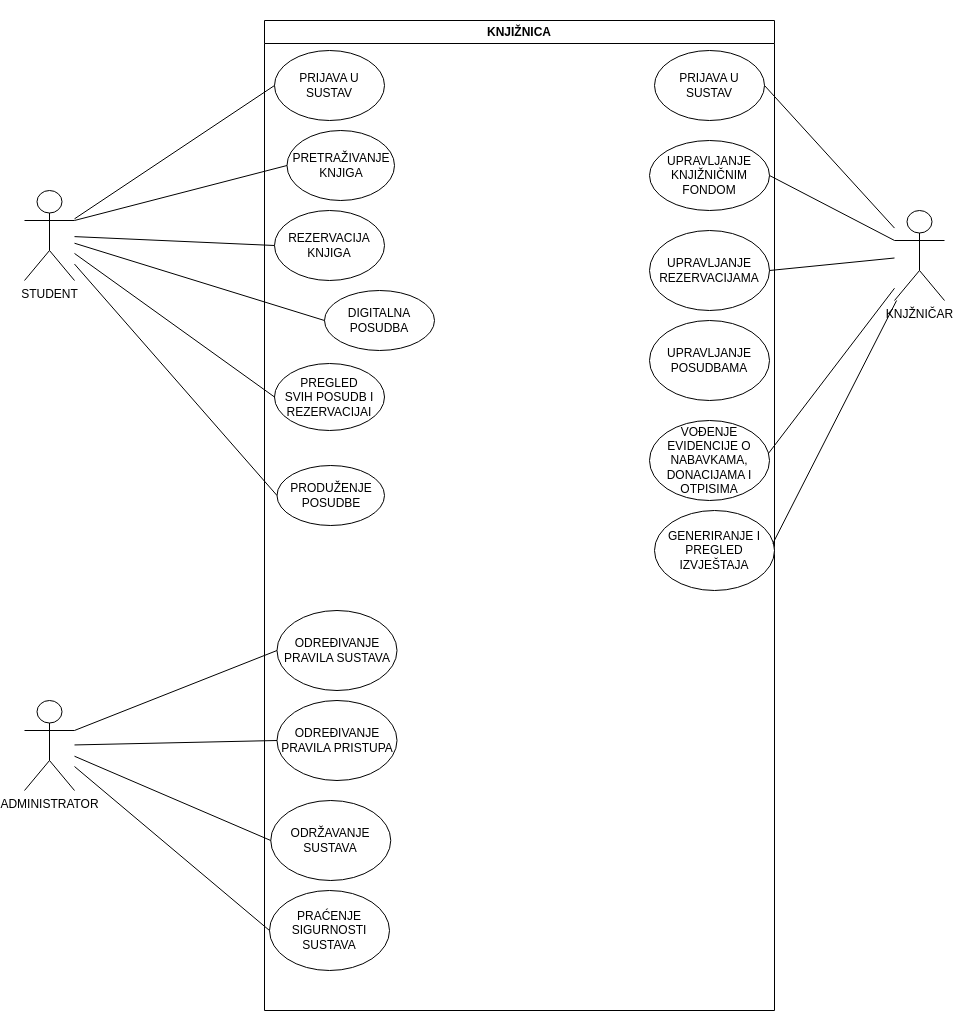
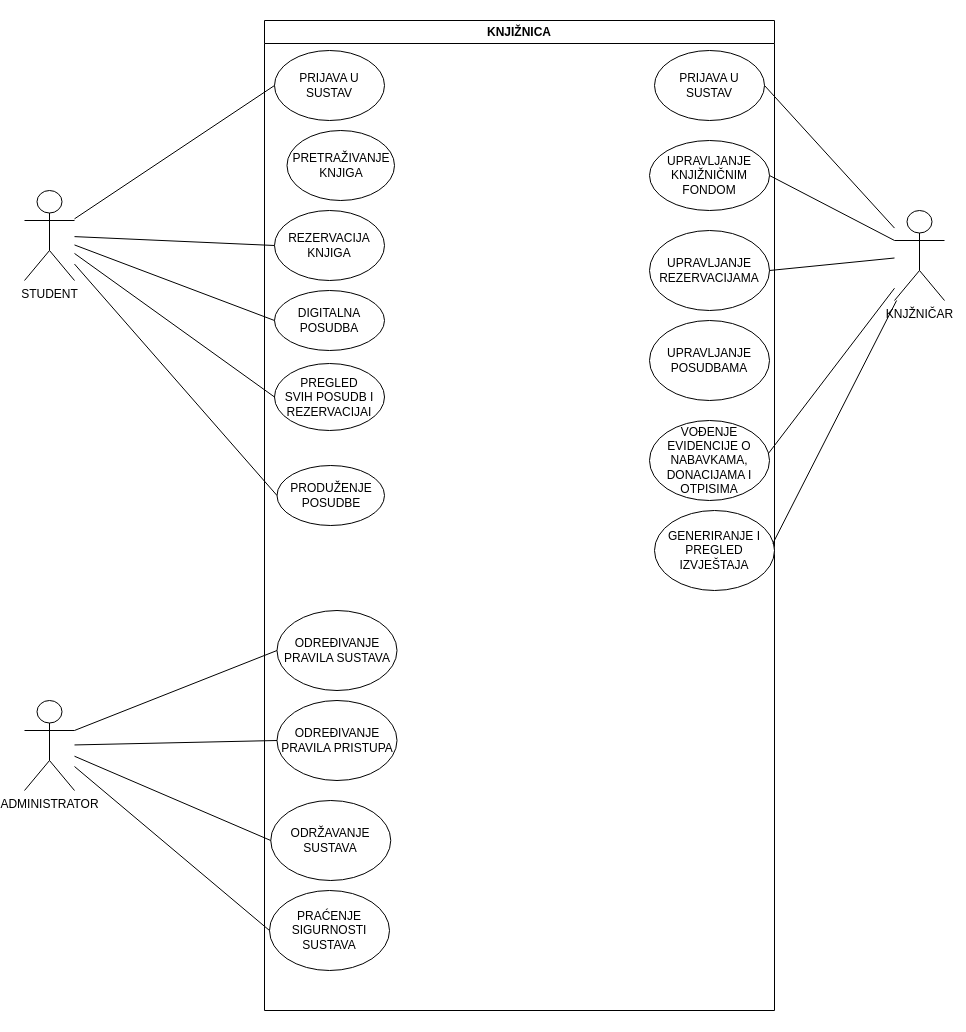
edge "PRETRAŽIVANJE KNJIGA" -- "STUDENT": removed
node "DIGITALNA POSUDBA": moved (380, 321) -> (330, 321)
